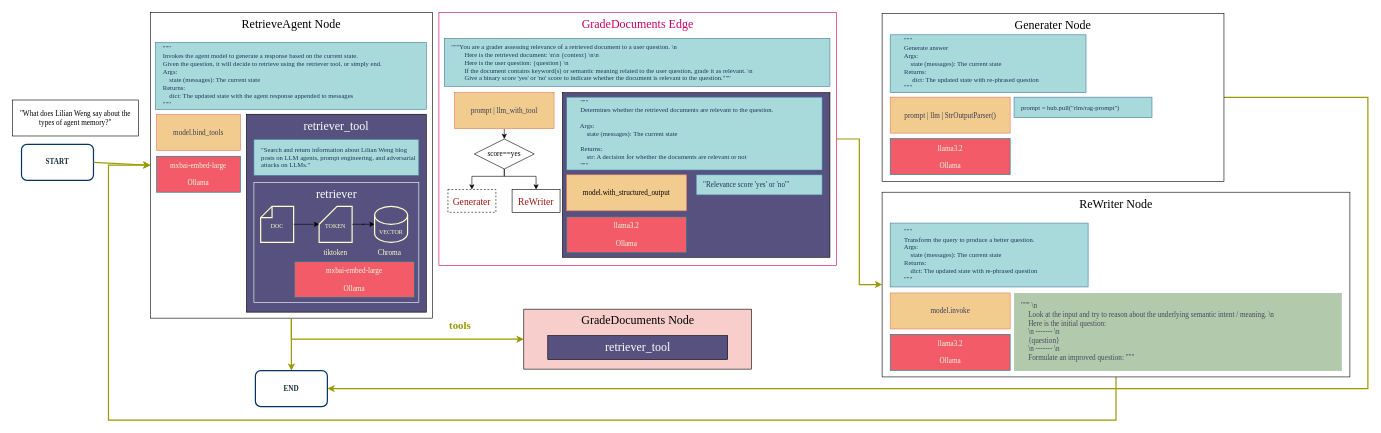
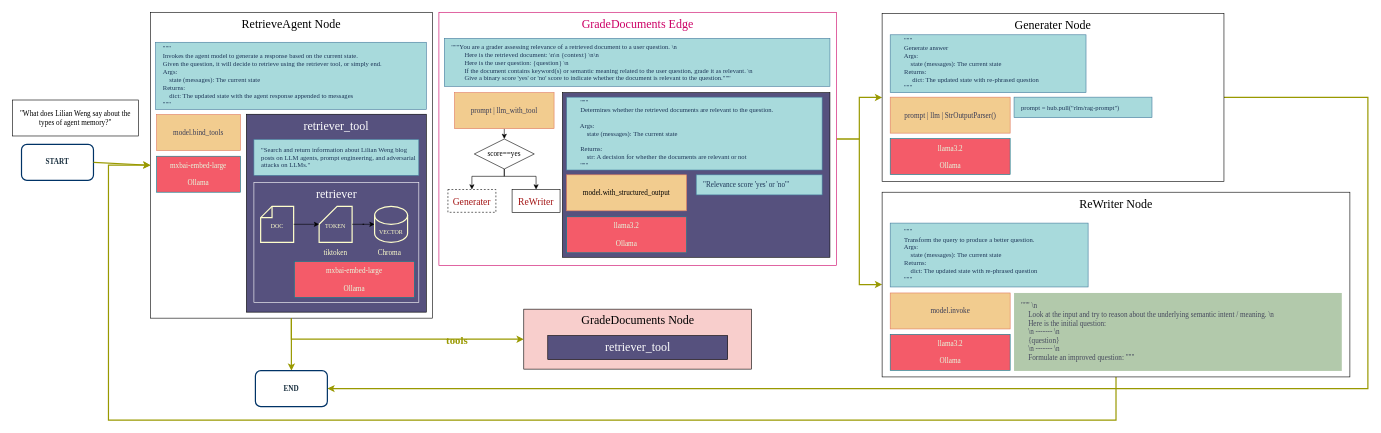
edge "GradeDocuments Edge" -> "Generater Node": added
node "tools": moved (460, 326) -> (457, 341)
